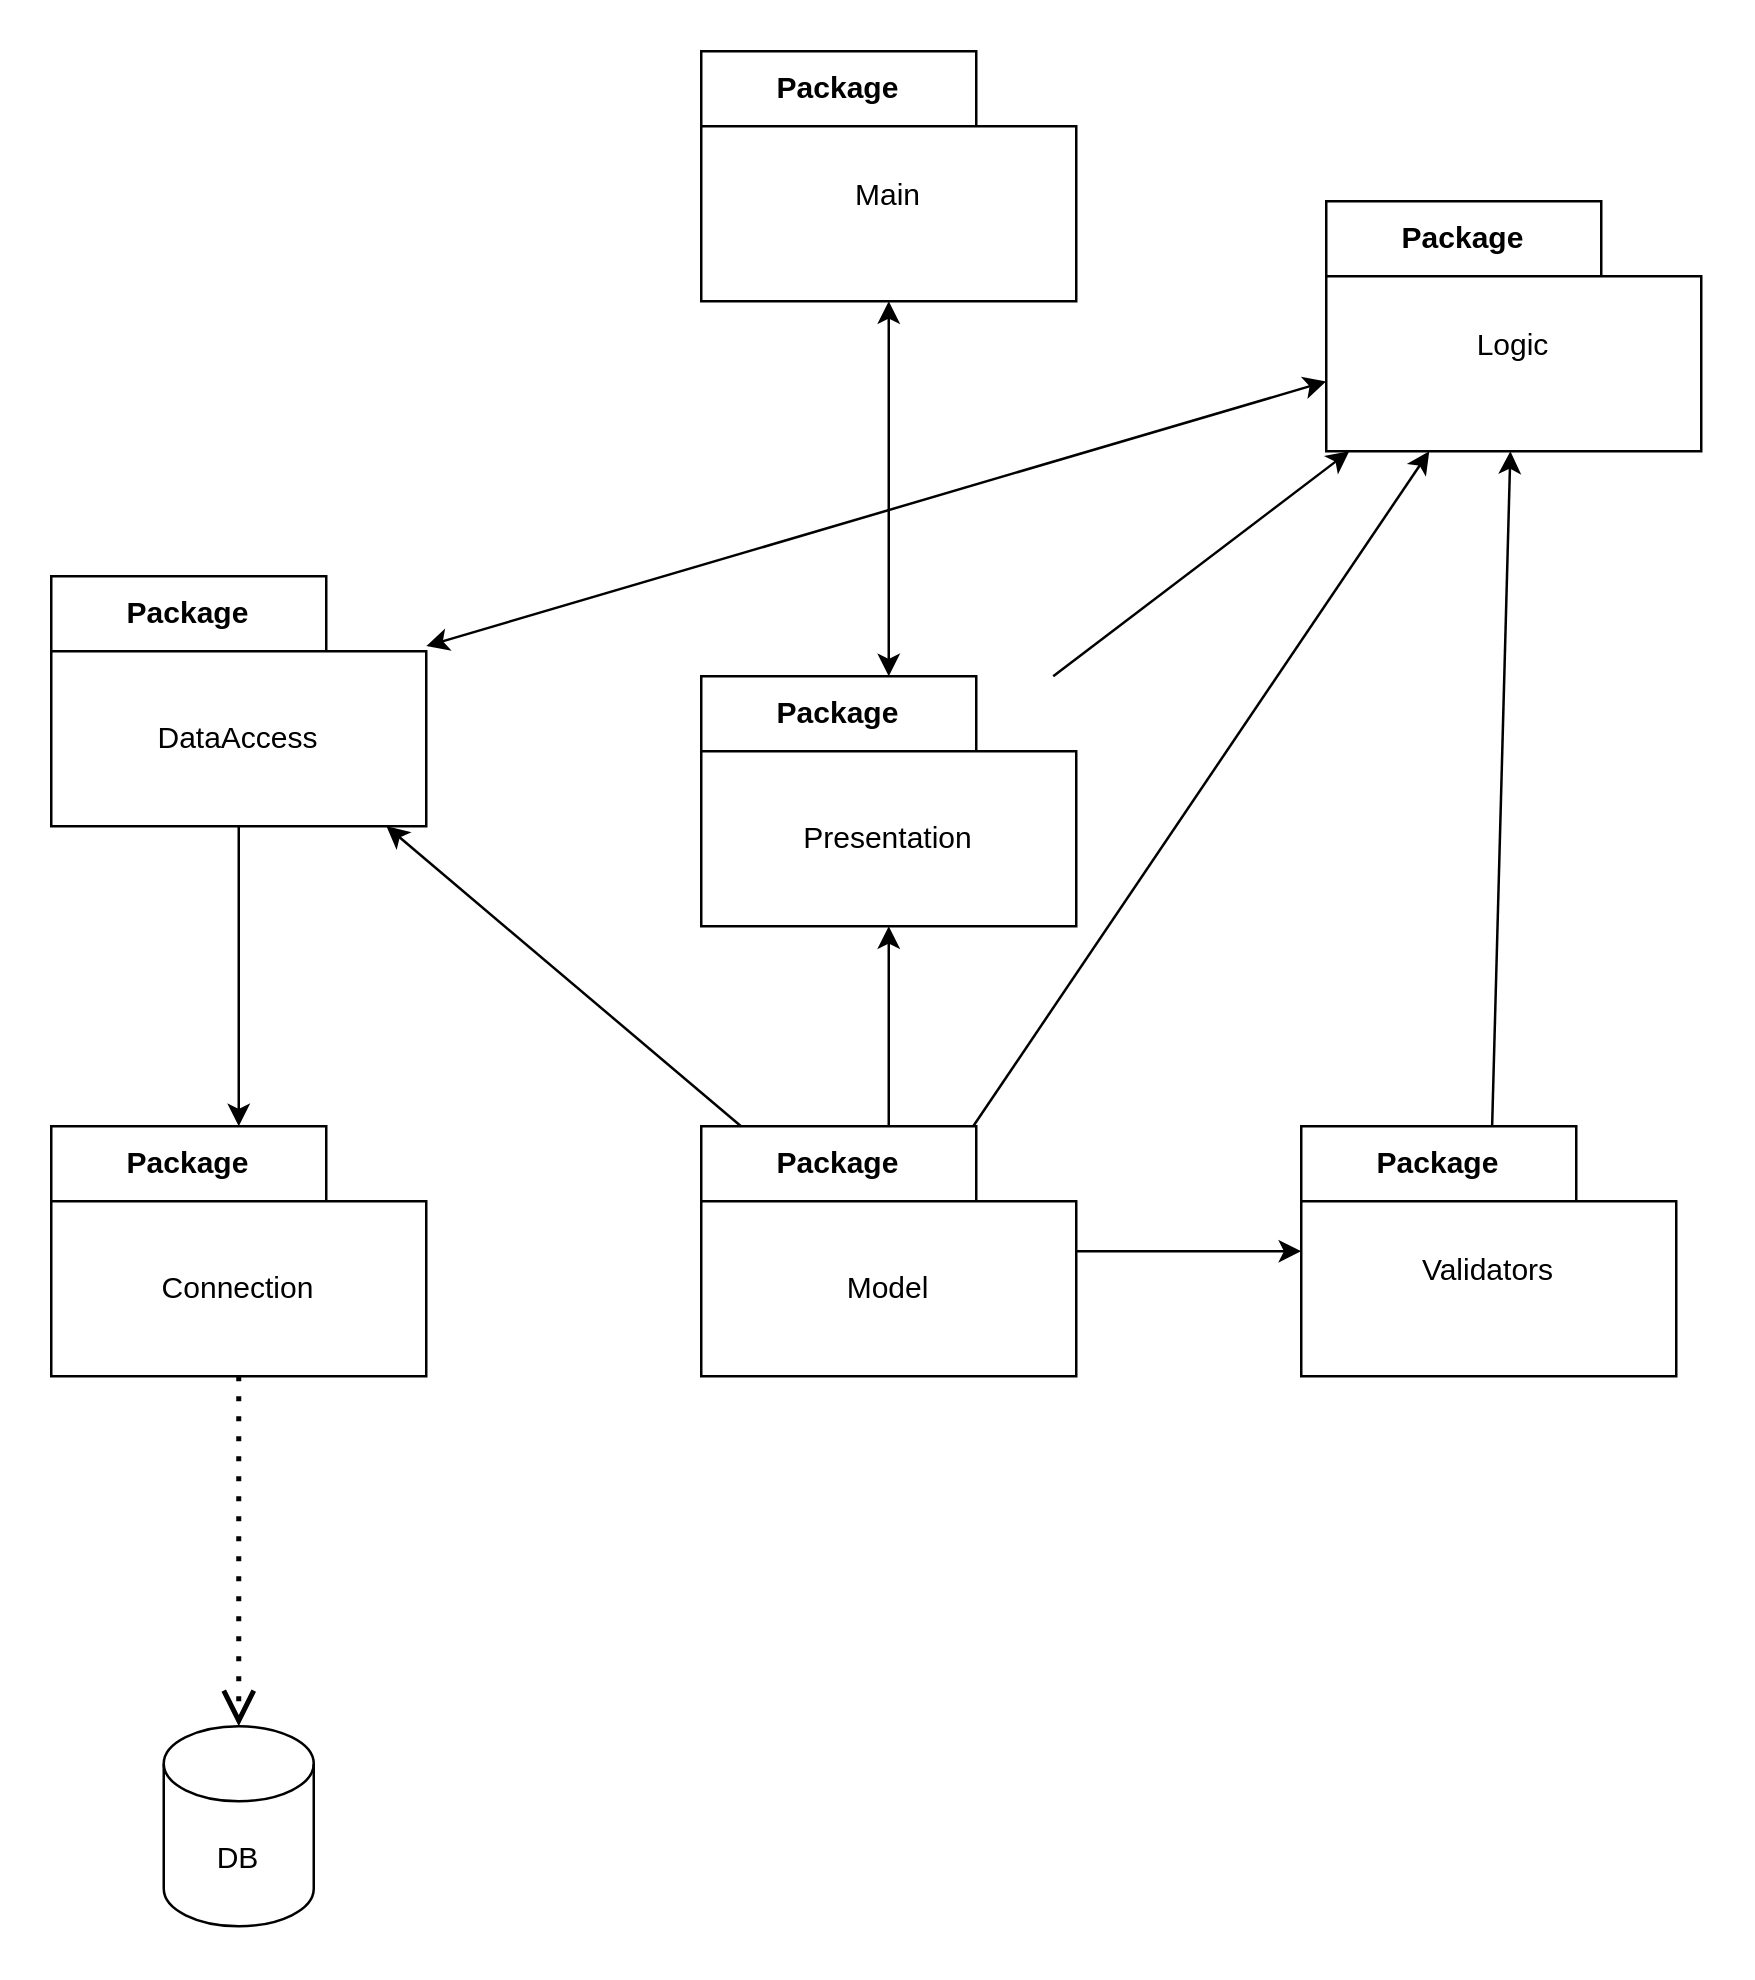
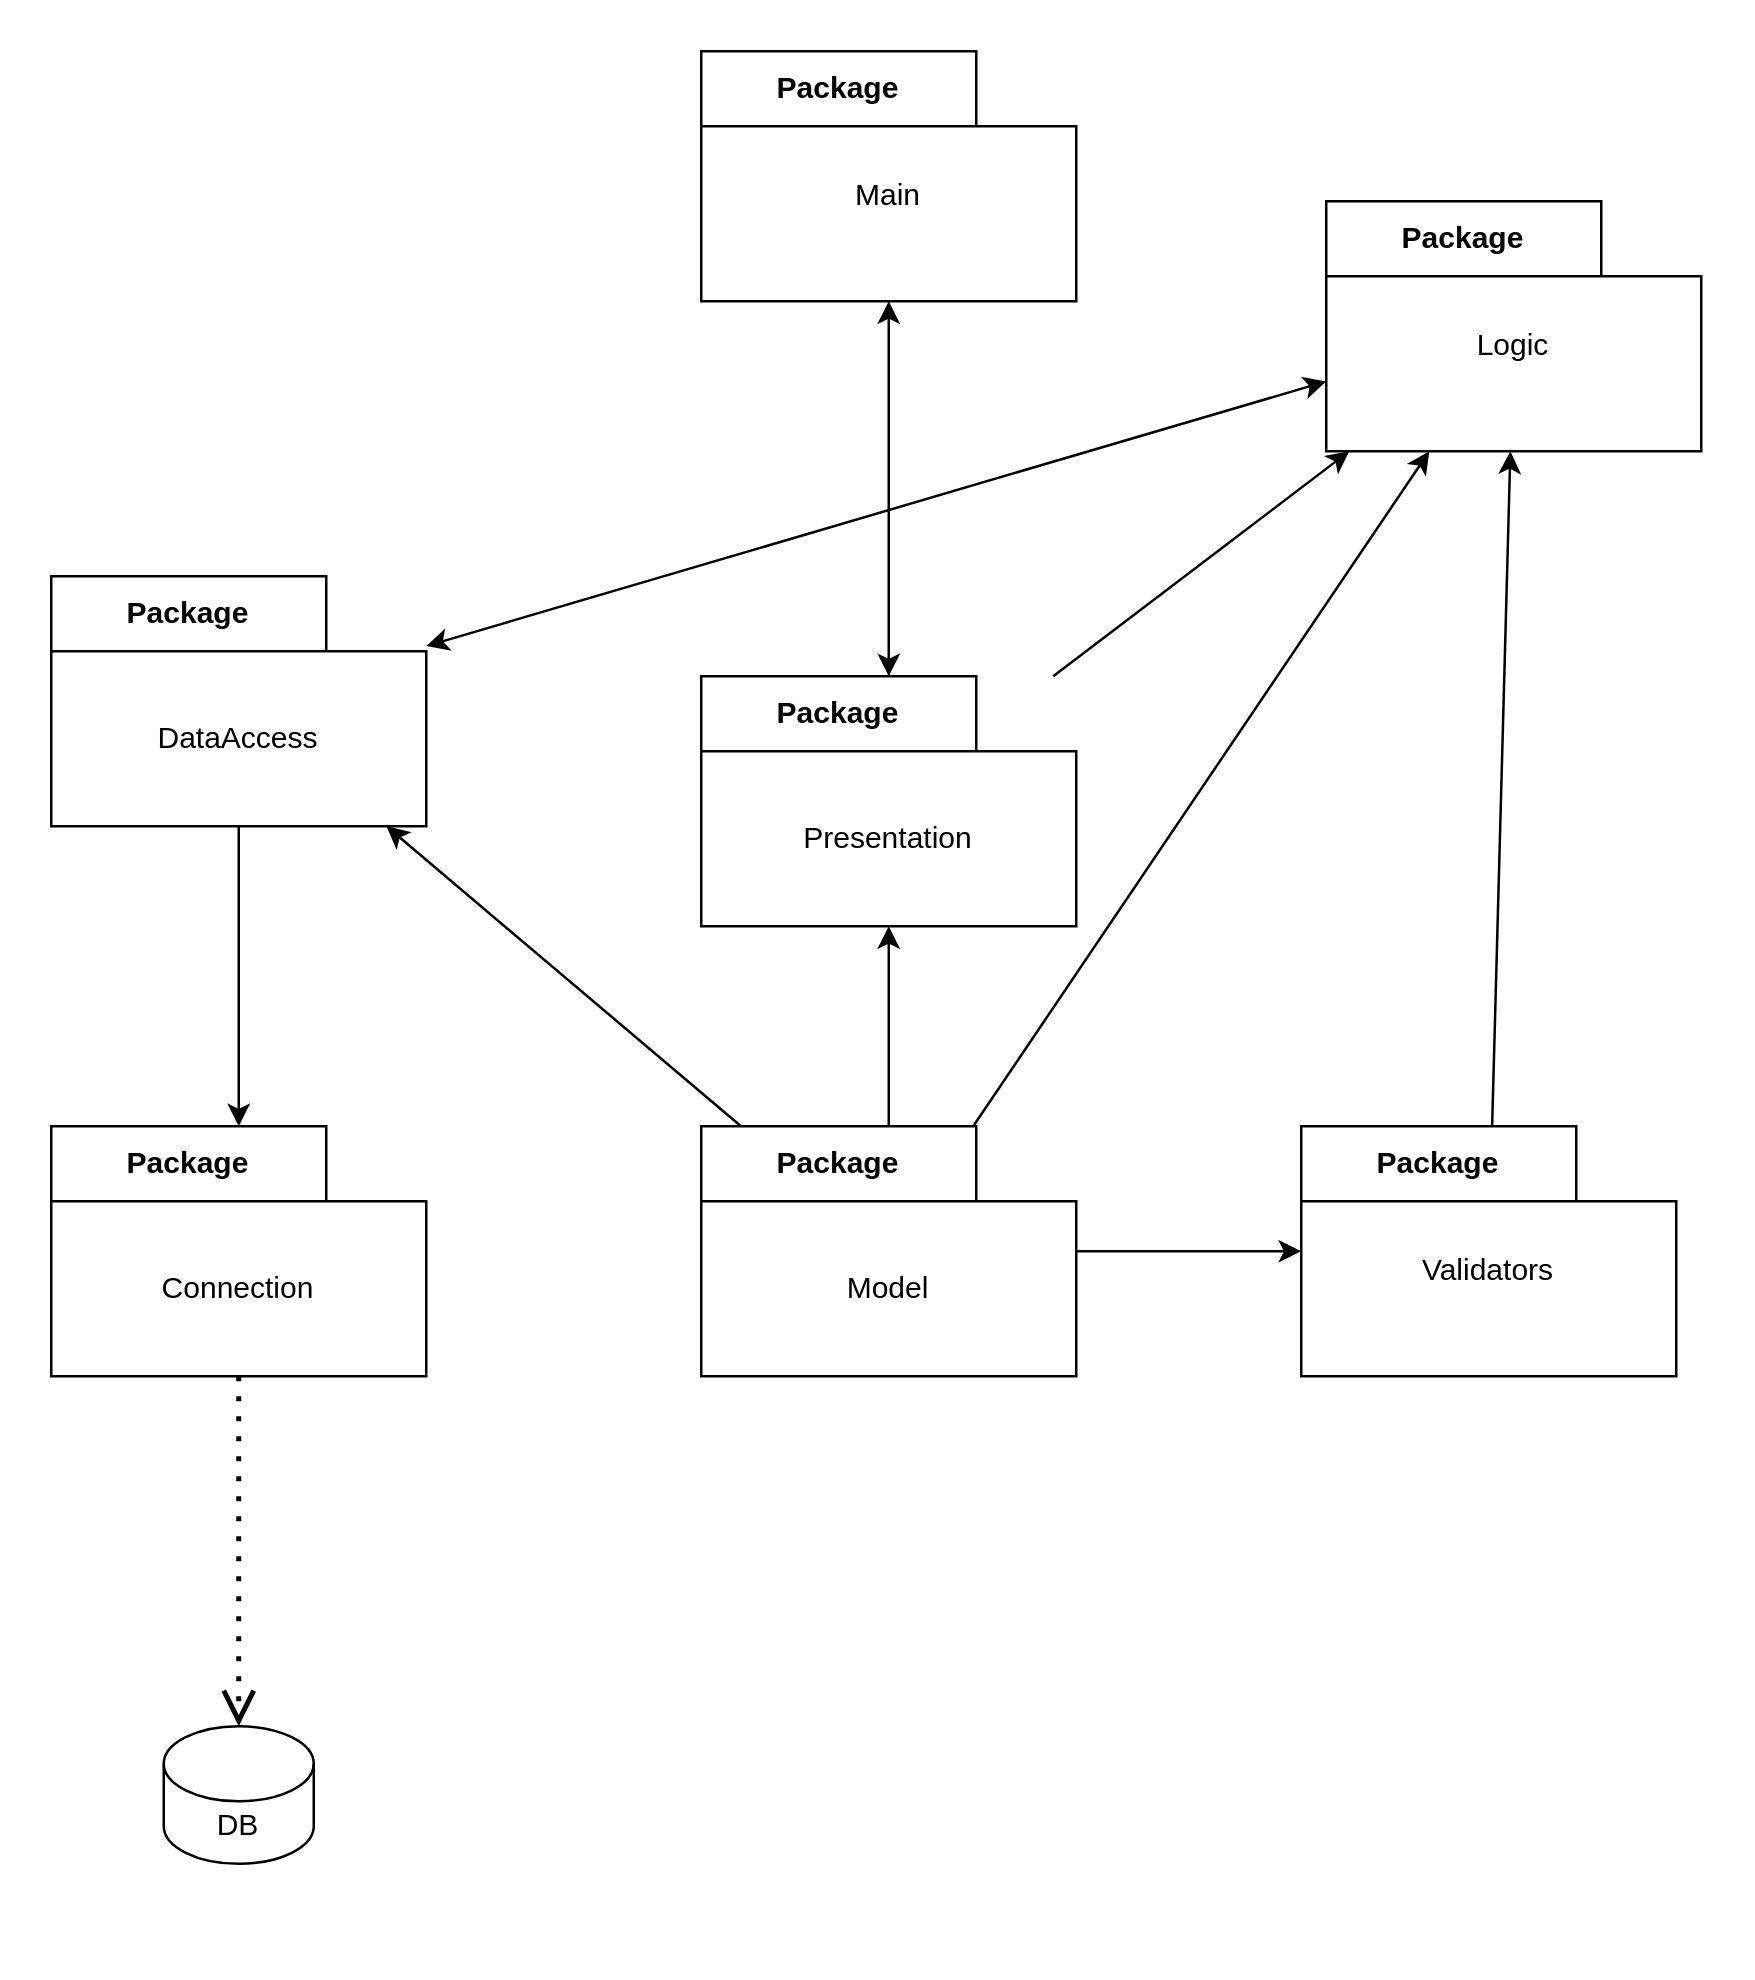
node "DB": size 150x200 -> 150x138
